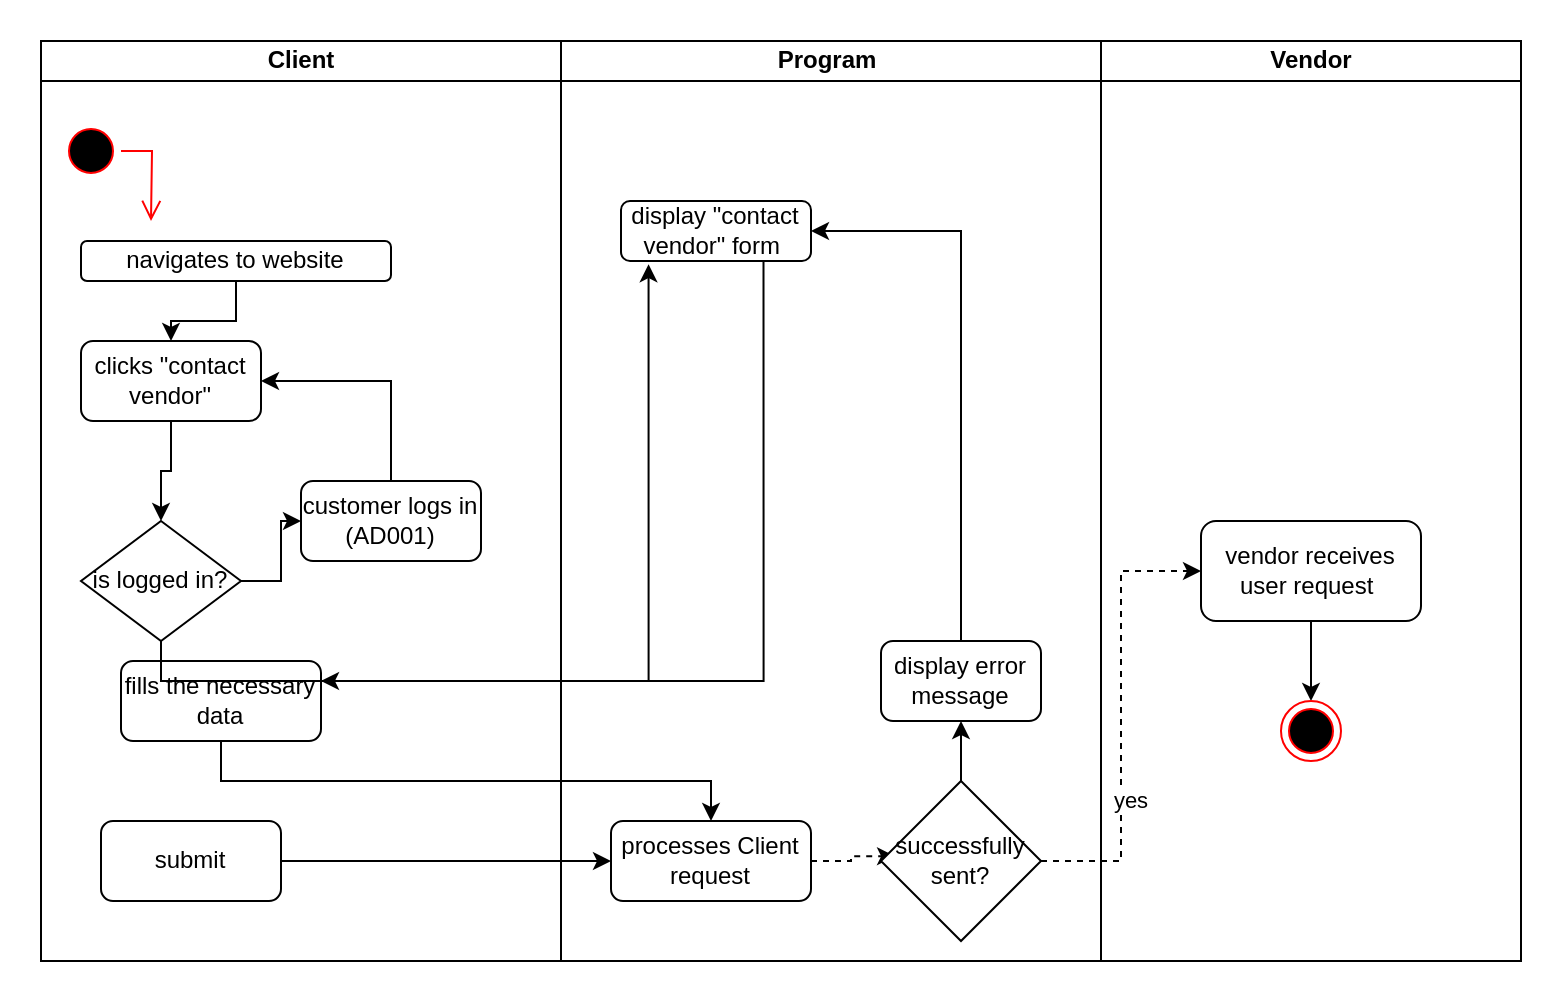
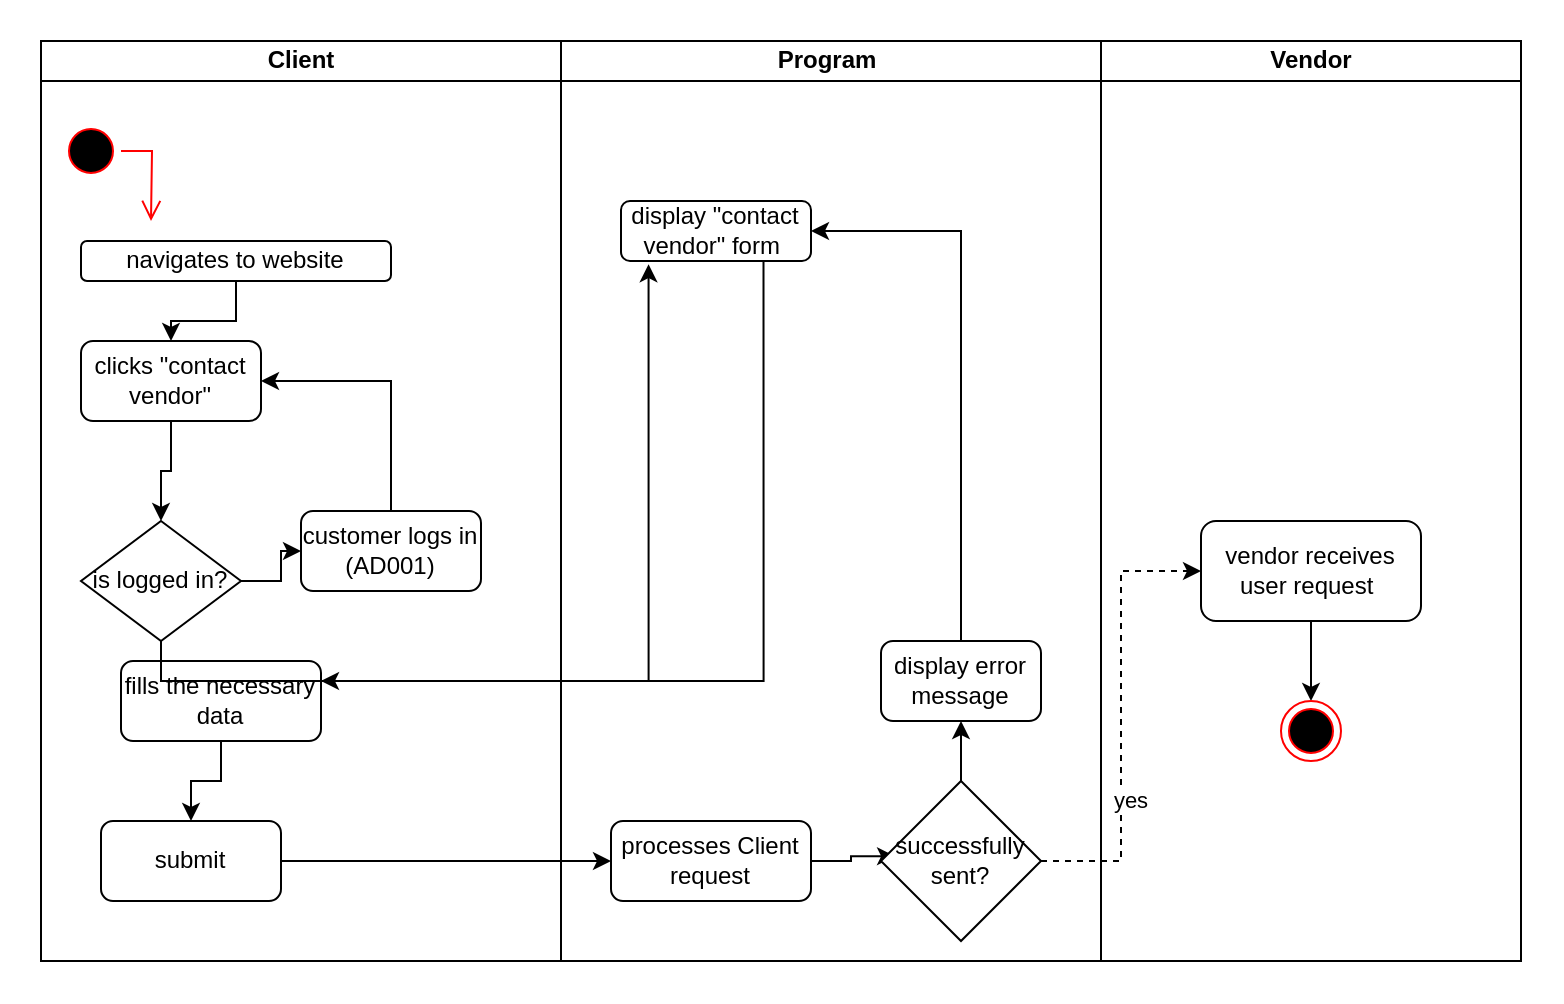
node "customer logs in (AD001)": moved (391, 521) -> (391, 551)
edge "fills the necessary data" -> "processes Client request": now "fills the necessary data" -> "submit"
edge "processes Client request" -> "successfully sent?": style dashed -> solid
